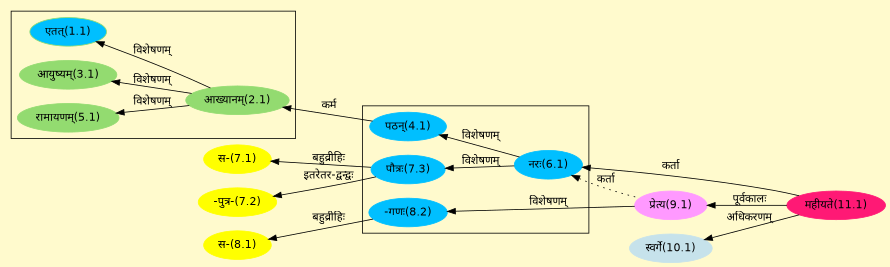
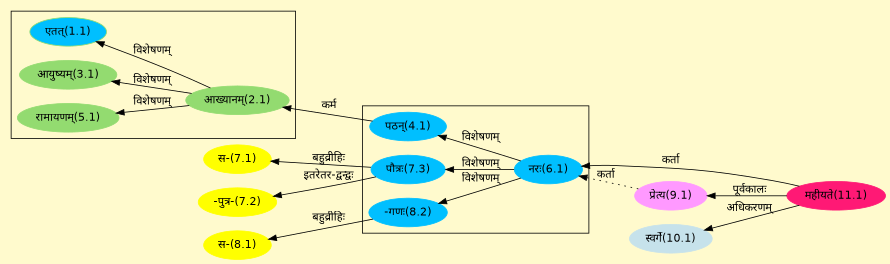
edge "प्रेत्य(9.1)" -> "-गणः(8.2)": now "नरः(6.1)" -> "-गणः(8.2)"
